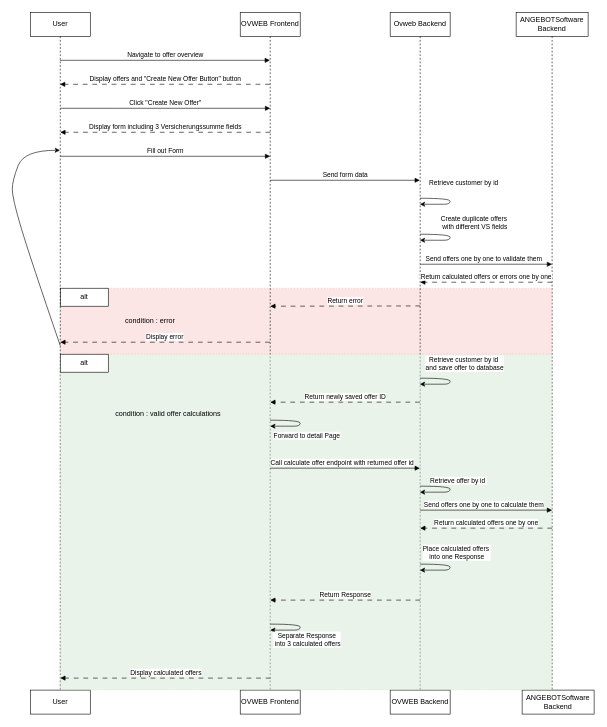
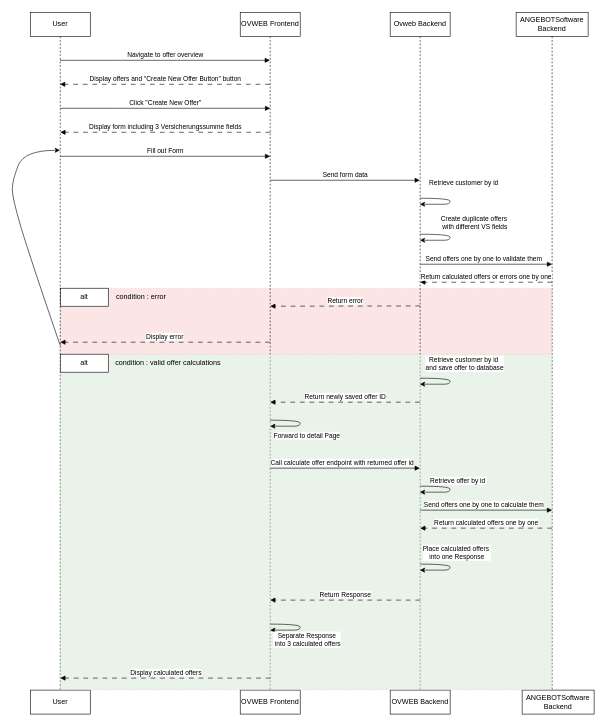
node "condition : error": moved (150, 321) -> (141, 297)
node "condition : valid offer calculations": moved (168, 414) -> (168, 363)
